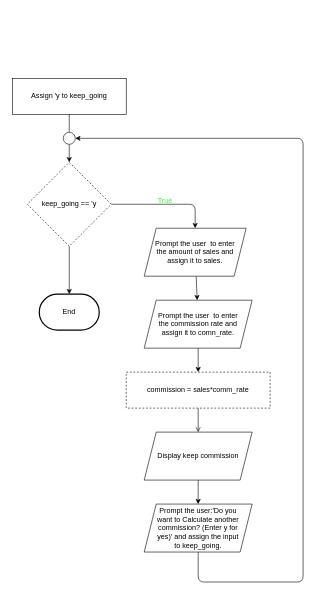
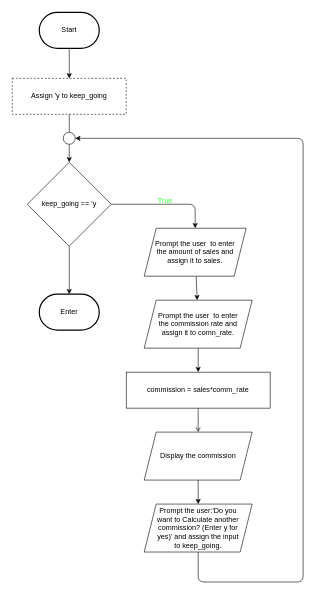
node "Start": added
edge "Start" -> "Assign 'y to keep_going": added
node "Assign 'y to keep_going": style solid -> dashed
node "keep_going == 'y": style dashed -> solid
node "End": label "End" -> "Enter"
node "commission = sales*comm_rate": style dashed -> solid
node "Display keep commission": label "Display keep commission" -> "Display the commission"
